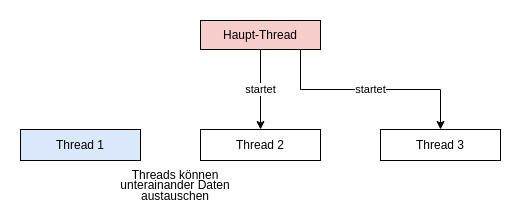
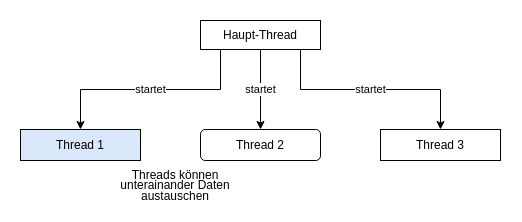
node "Haupt-Thread": fillcolor #f8cecc -> #ffffff
edge "Haupt-Thread" -> "Thread 1": added, label "startet"
node "Thread 2": shape rectangle -> rounded rectangle
